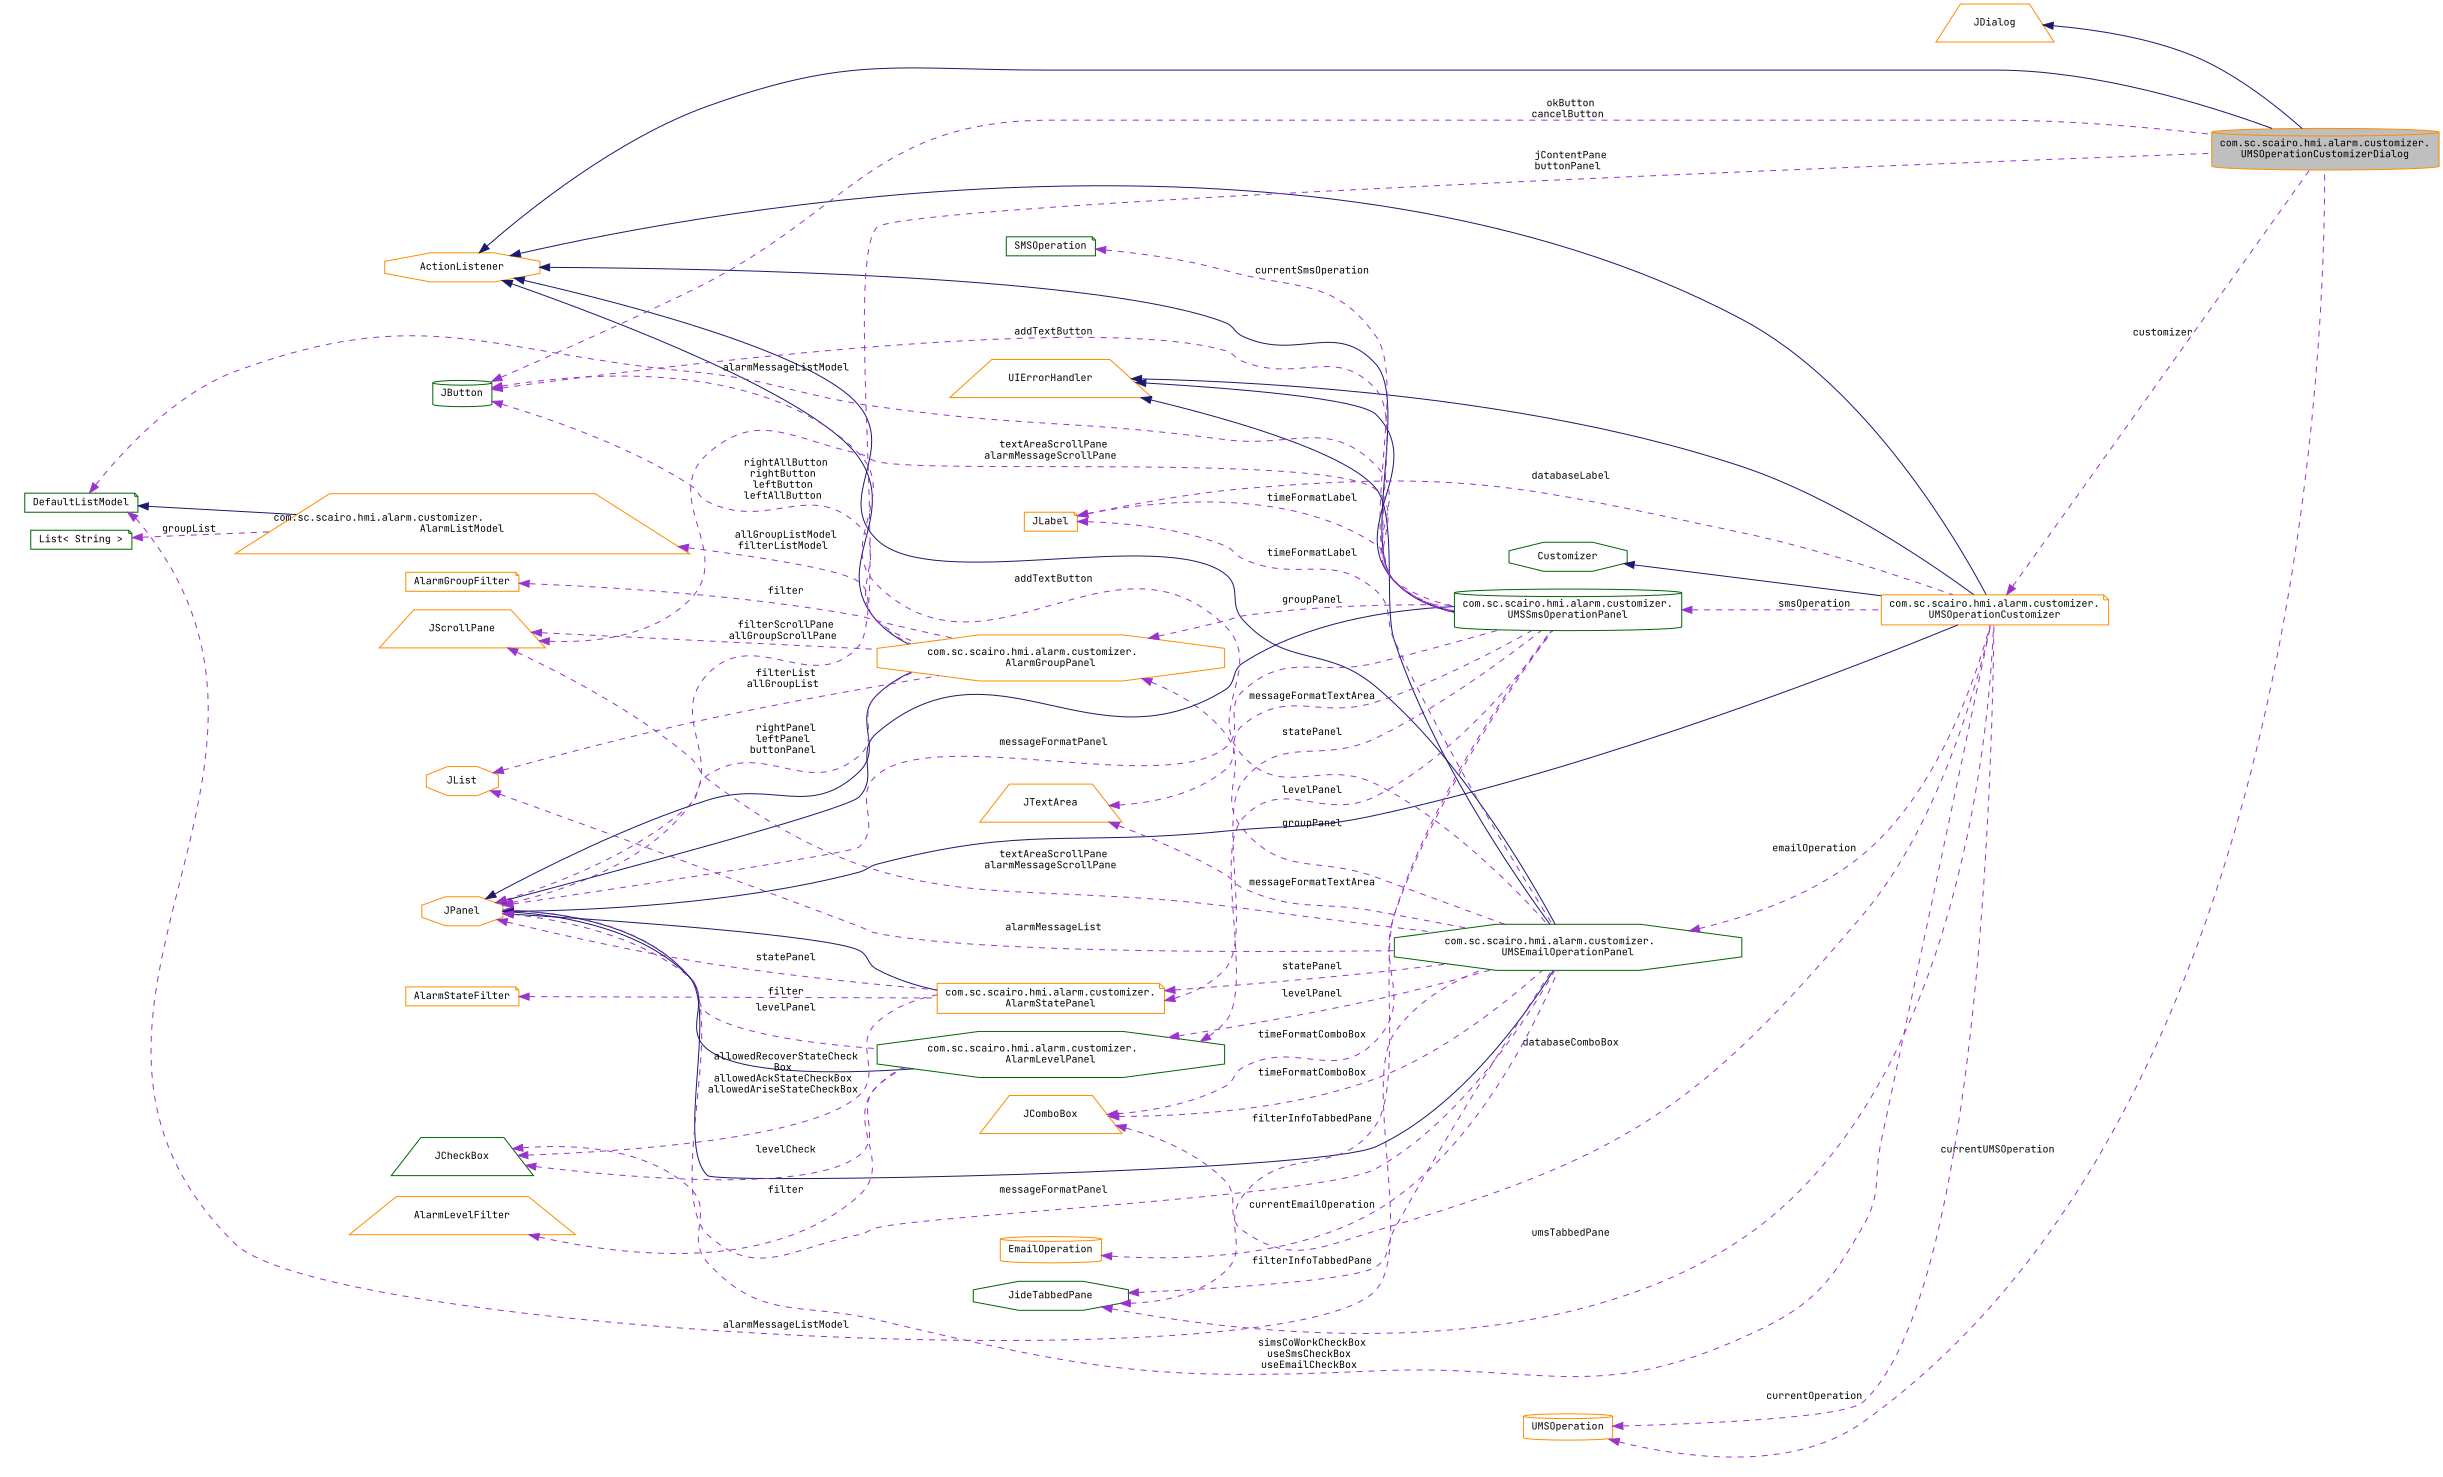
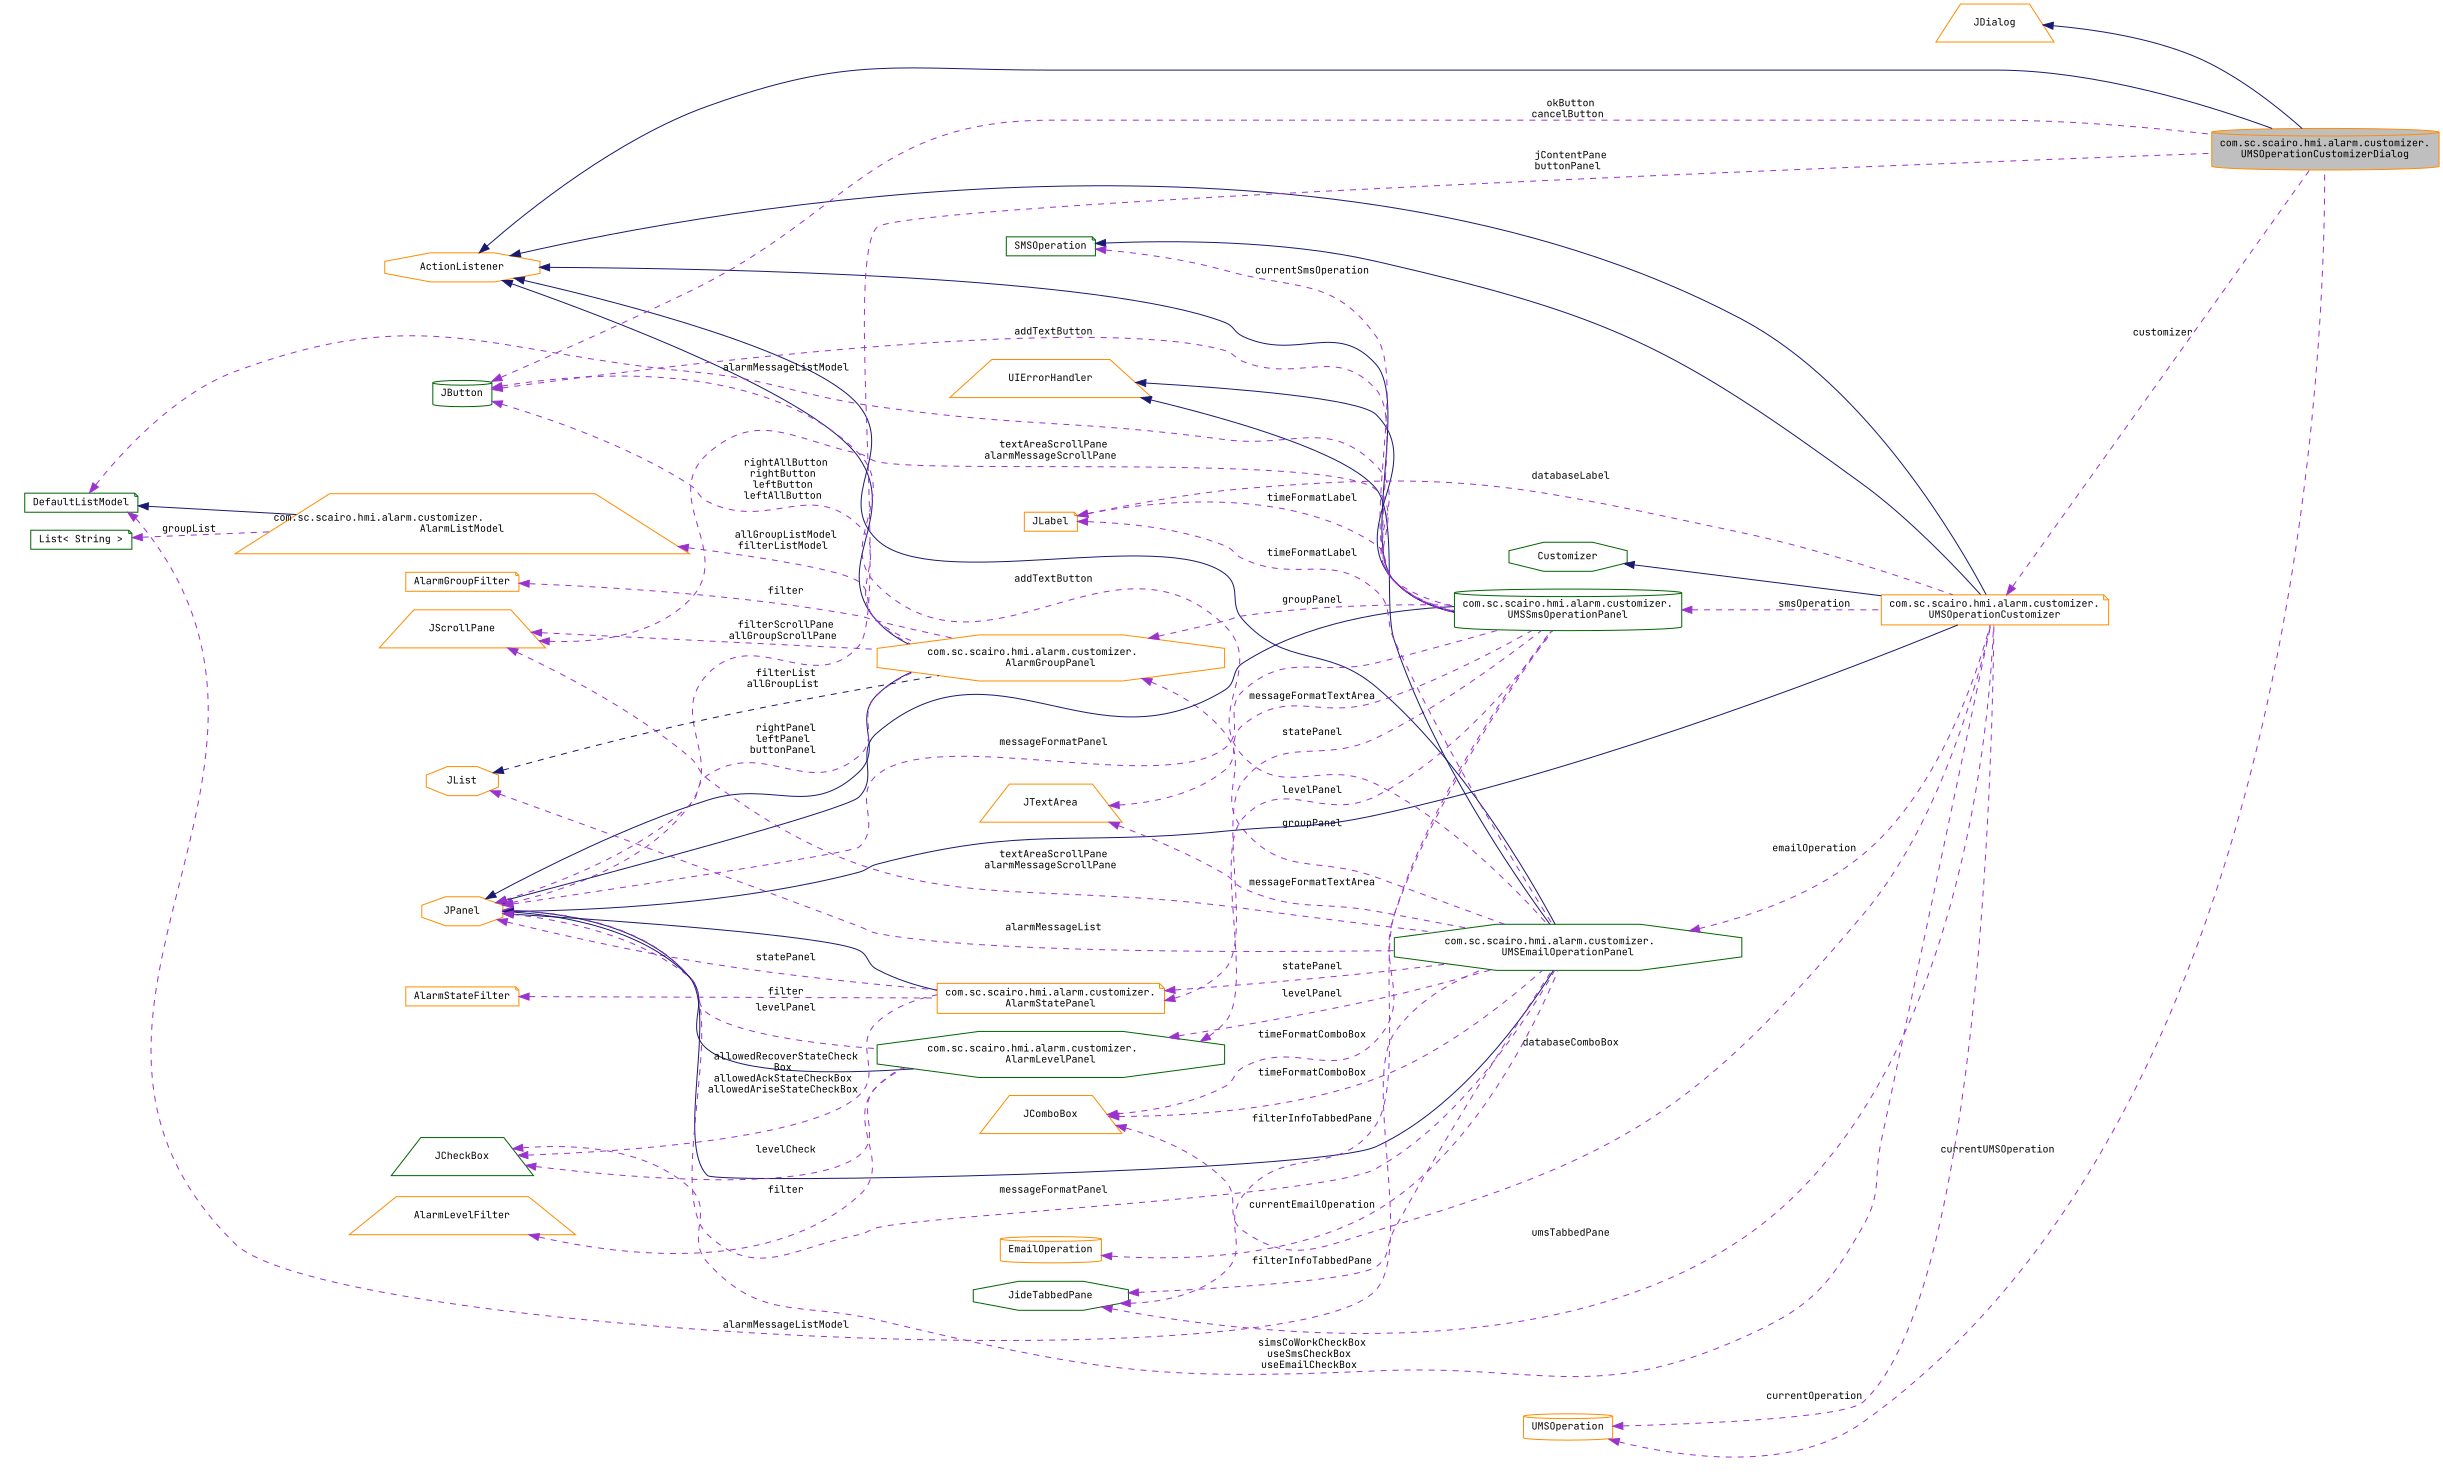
edge "com.sc.scairo.hmi.alarm.customizer. UMSOperationCustomizer" -> "UIErrorHandler": now "com.sc.scairo.hmi.alarm.customizer. UMSOperationCustomizer" -> "SMSOperation"
edge "com.sc.scairo.hmi.alarm.customizer. AlarmGroupPanel" -> "JList": color darkorchid3 -> midnightblue
